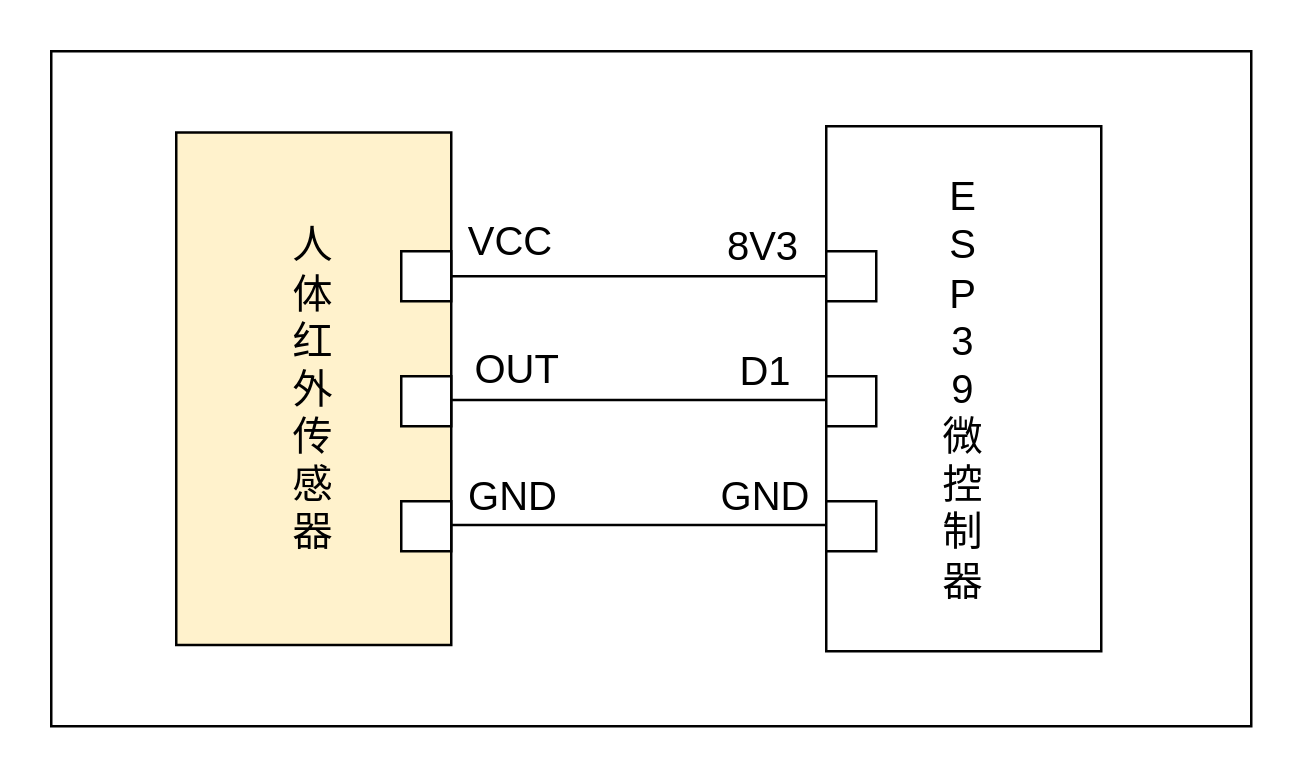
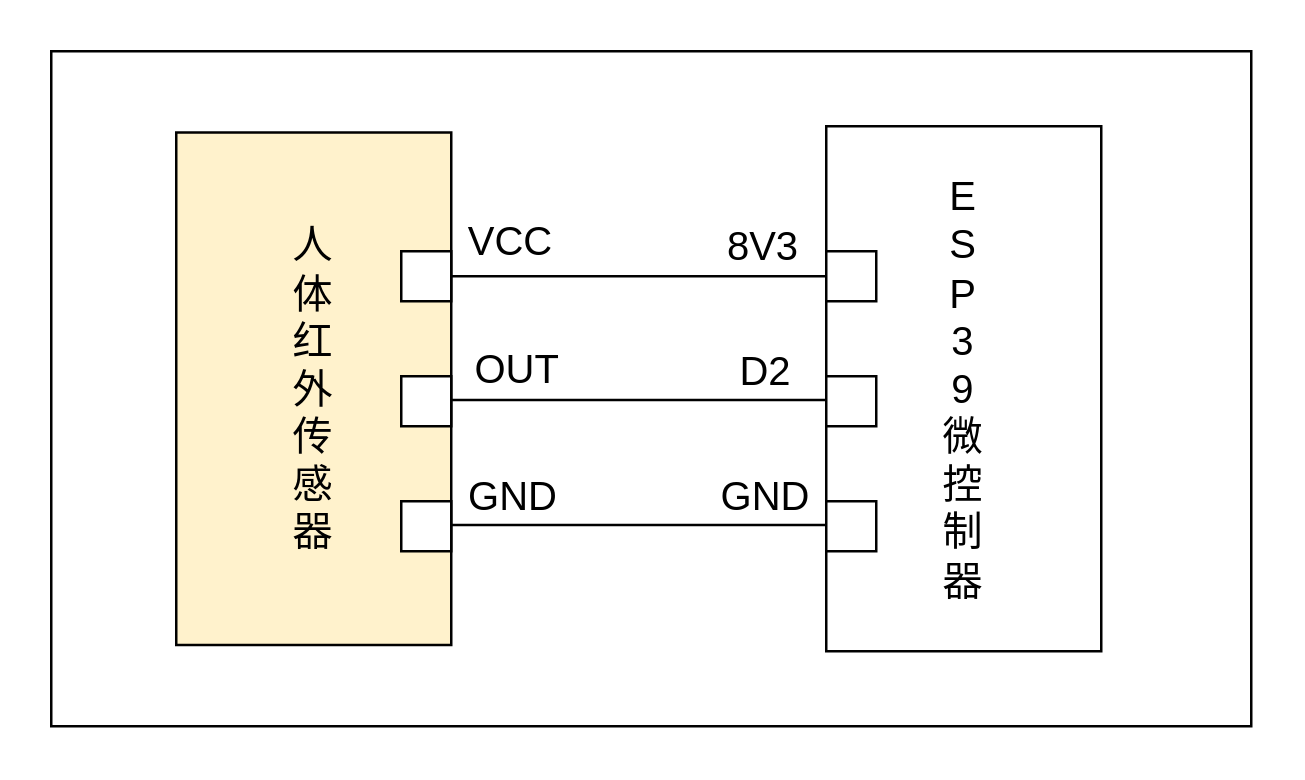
node "D1": label "D1" -> "D2"
